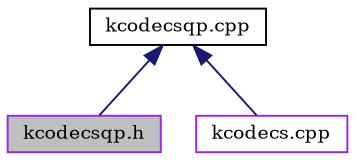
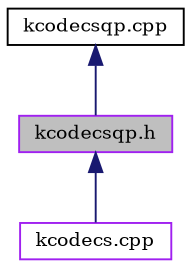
edge "kcodecs.cpp" -> "kcodecsqp.cpp": now "kcodecs.cpp" -> "kcodecsqp.h"
